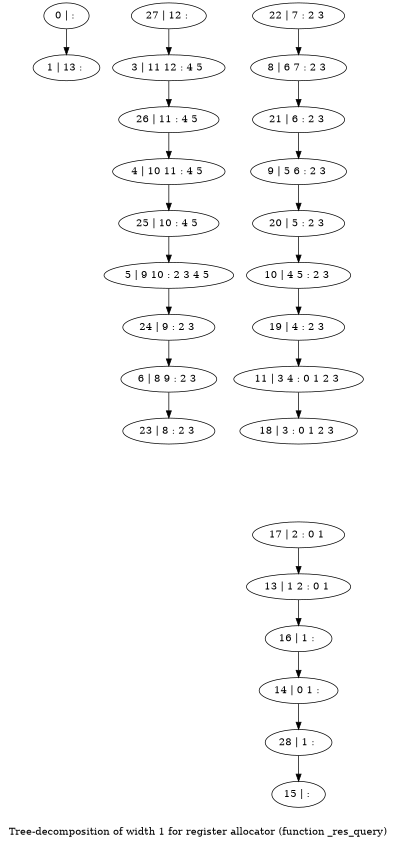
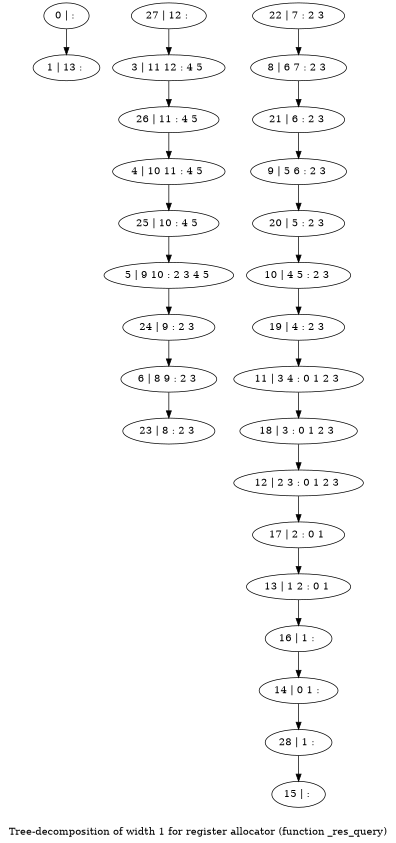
node "12 | 2 3 : 0 1 2 3": added
